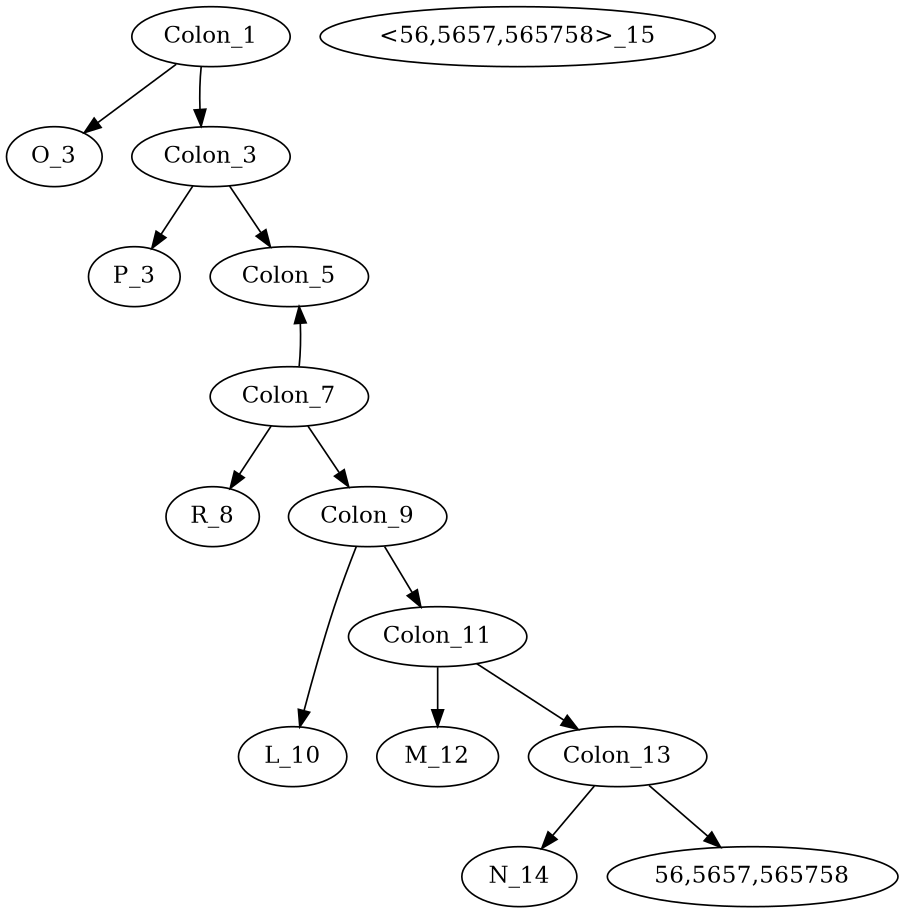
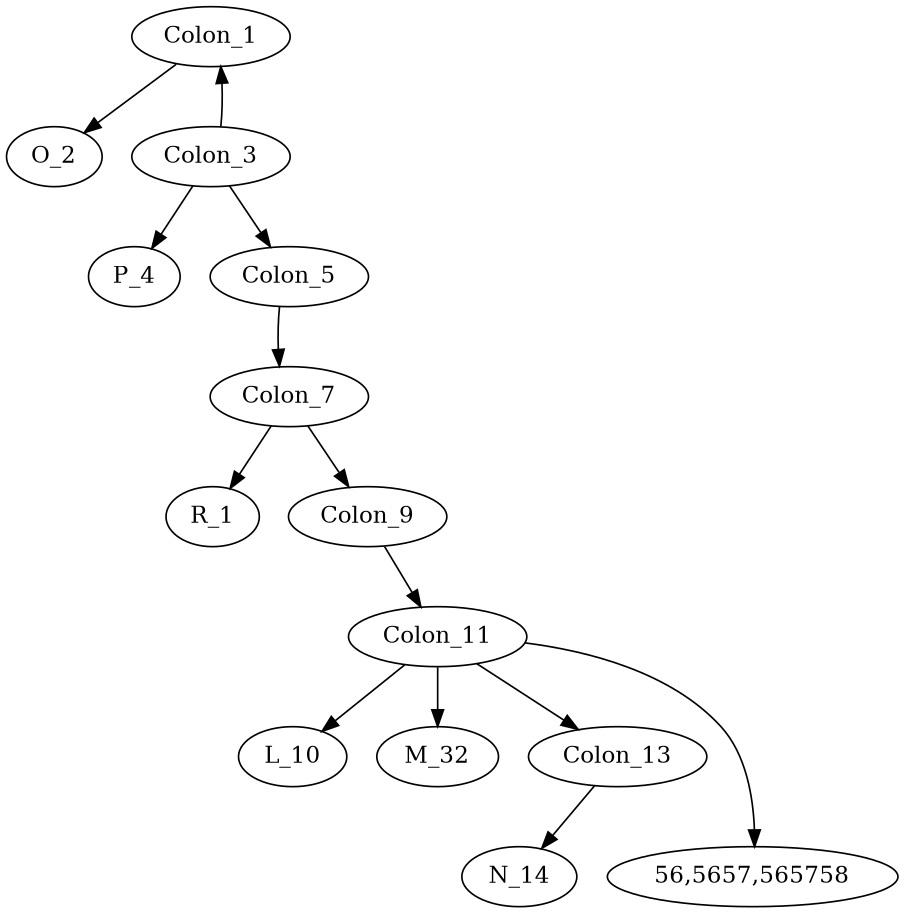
node "<56,5657,565758>_15": removed
edge "Colon_1" -> "Colon_3": reversed
node "O_3": label "O_3" -> "O_2"
node "P_3": label "P_3" -> "P_4"
edge "Colon_7" -> "Colon_5": reversed
node "R_8": label "R_8" -> "R_1"
edge "Colon_9" -> "L_10": now "Colon_11" -> "L_10"
node "M_12": label "M_12" -> "M_32"
edge "Colon_13" -> "56,5657,565758": now "Colon_11" -> "56,5657,565758"
